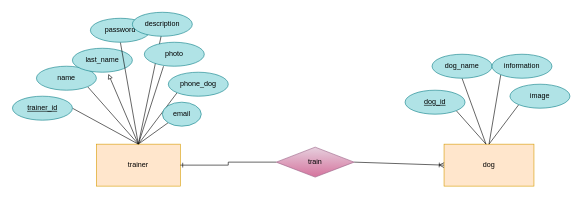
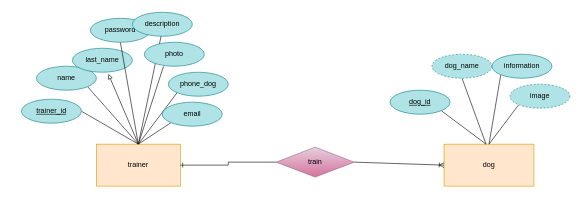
node "dog_name": style solid -> dashed
node "image": style solid -> dashed
node "dog_id": moved (435, 102) -> (420, 102)
node "trainer_id": moved (42, 108) -> (51, 111)
node "email": size 39x24 -> 60x24
